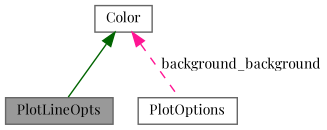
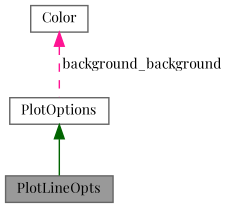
edge "PlotLineOpts" -> "Color": now "PlotLineOpts" -> "PlotOptions"
